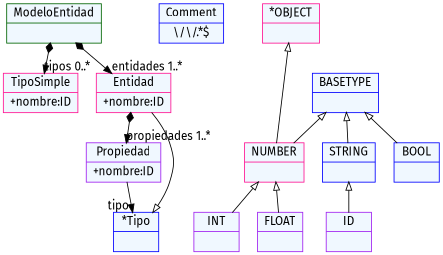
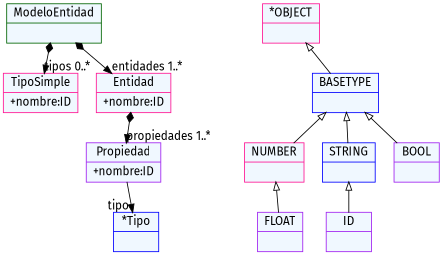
node "Comment": removed
edge "NUMBER" -> "*OBJECT": now "BASETYPE" -> "*OBJECT"
edge "Entidad" -> "*Tipo": removed
node "BOOL": color blue -> purple
node "INT": removed
